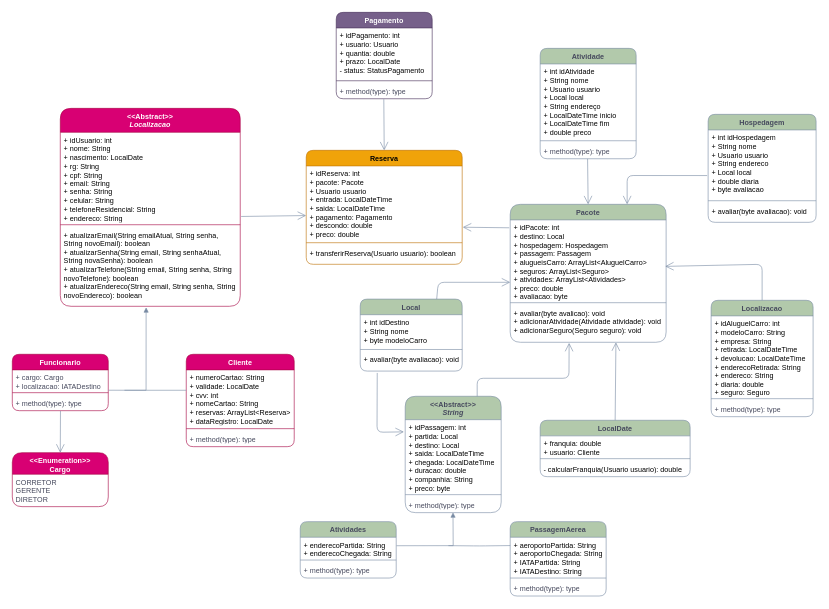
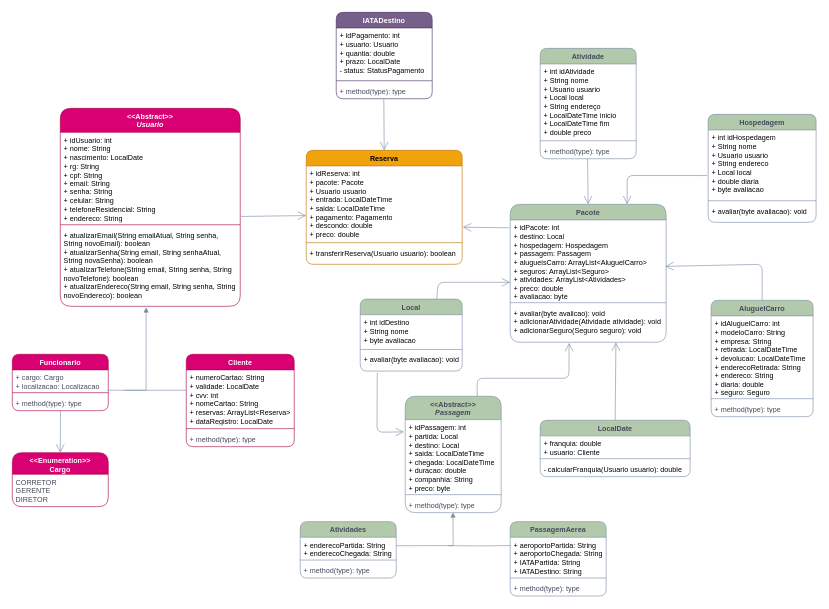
node "Pagamento": label "Pagamento" -> "IATADestino"
node "<<Abstract>> Localizacao": label "<<Abstract>> Localizacao" -> "<<Abstract>> Usuario"
node "Localizacao": label "Localizacao" -> "AluguelCarro"
node "+ int idDestino + String nome + byte modeloCarro": label "+ int idDestino + String nome + byte modeloCarro" -> "+ int idDestino + String nome + byte avaliacao"
node "+ cargo: Cargo + localizacao: IATADestino": label "+ cargo: Cargo + localizacao: IATADestino" -> "+ cargo: Cargo + localizacao: Localizacao"
node "<<Abstract>> String": label "<<Abstract>> String" -> "<<Abstract>> Passagem"
